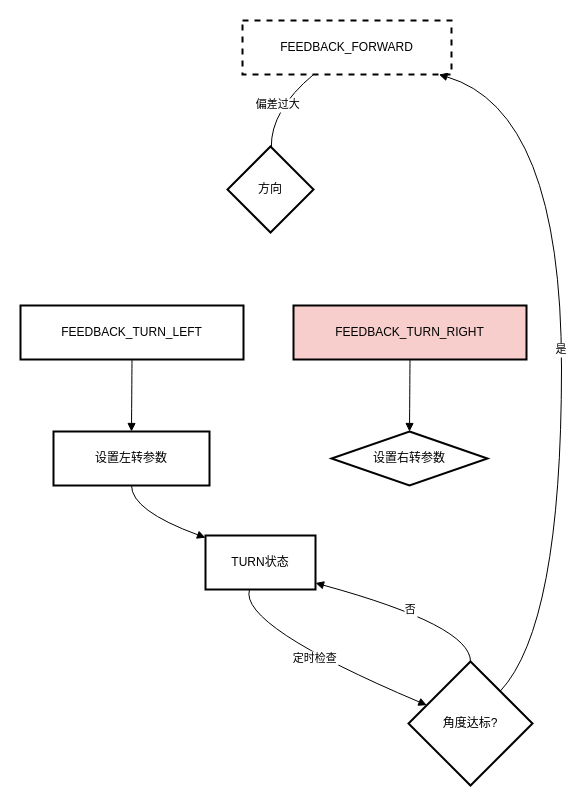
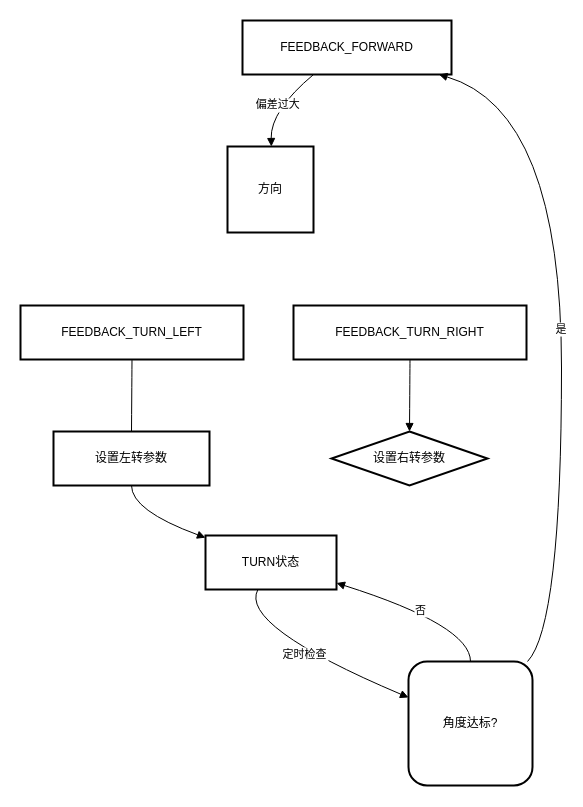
node "FEEDBACK_FORWARD": style dashed -> solid
edge "FEEDBACK_FORWARD" -- "方向": arrowhead none -> block
node "方向": shape diamond -> rectangle
node "FEEDBACK_TURN_RIGHT": fillcolor #f8cecc -> #ffffff
edge "FEEDBACK_TURN_LEFT" -> "设置左转参数": arrowhead block -> none
node "TURN状态": size 110x54 -> 131x54
node "角度达标?": shape diamond -> rounded rectangle
